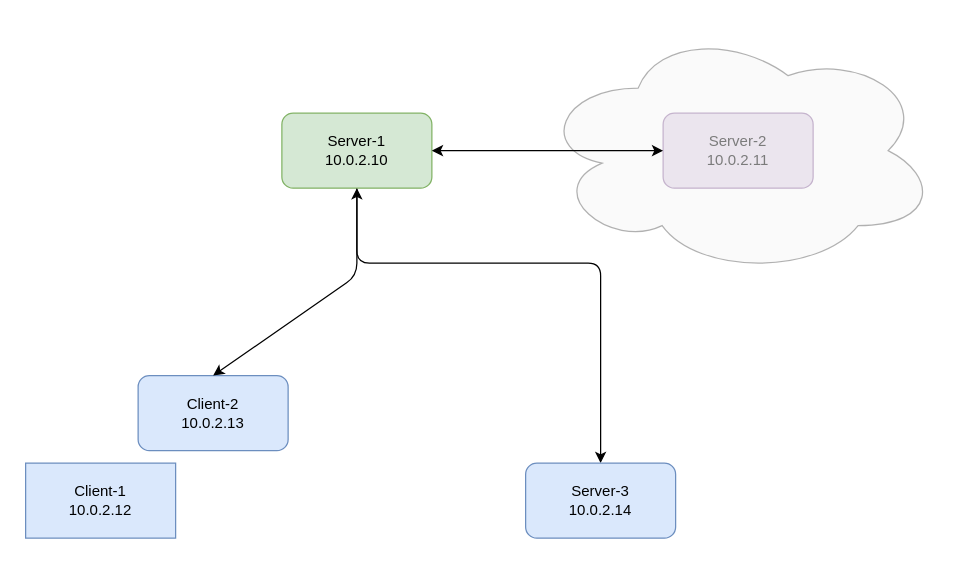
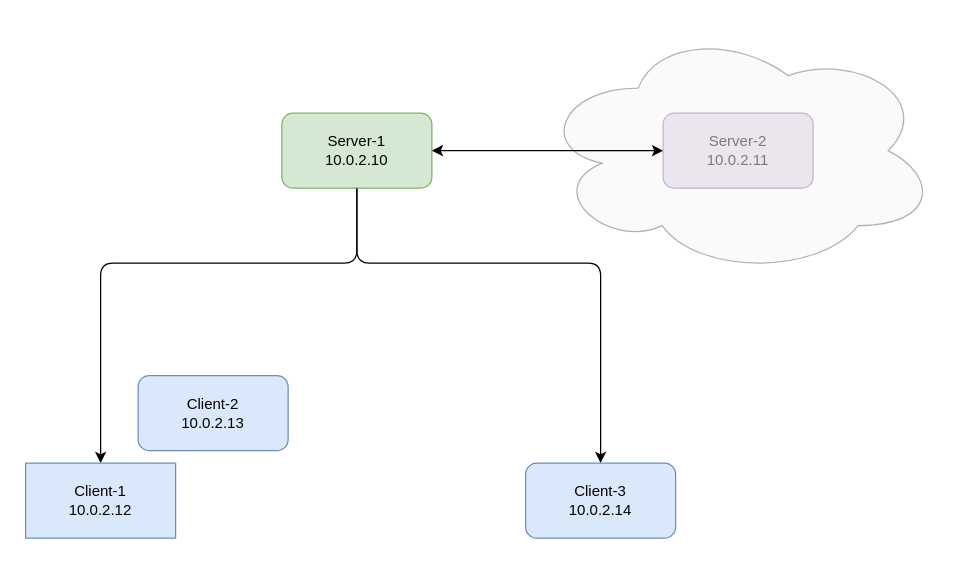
edge "Server-1 10.0.2.10" -> "Client-1 10.0.2.12": added
edge "Server-1 10.0.2.10" -- "Client-2 10.0.2.13": removed
node "Server-3 10.0.2.14": label "Server-3 10.0.2.14" -> "Client-3 10.0.2.14"
